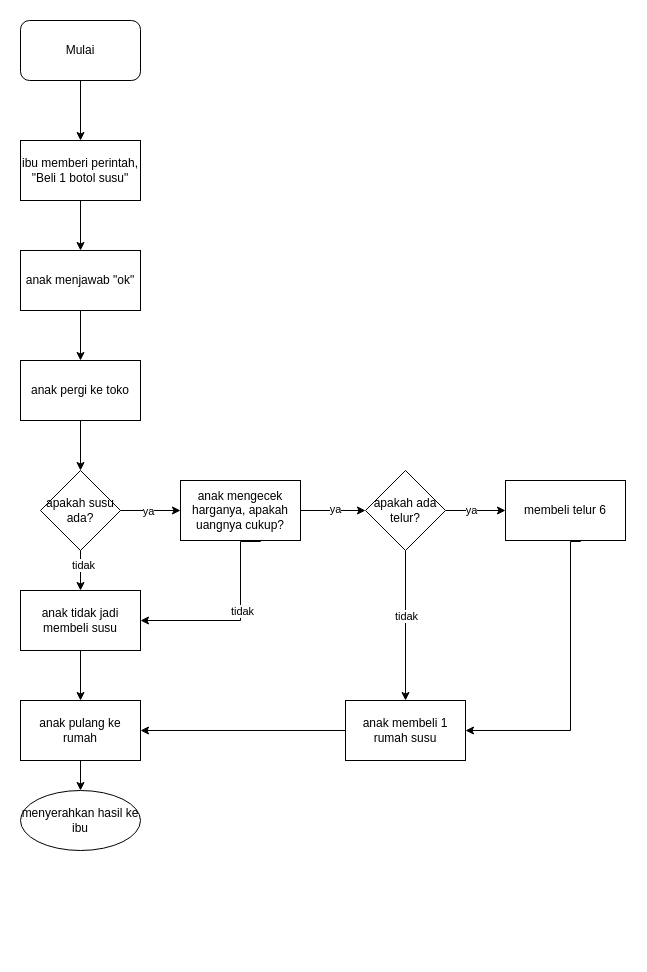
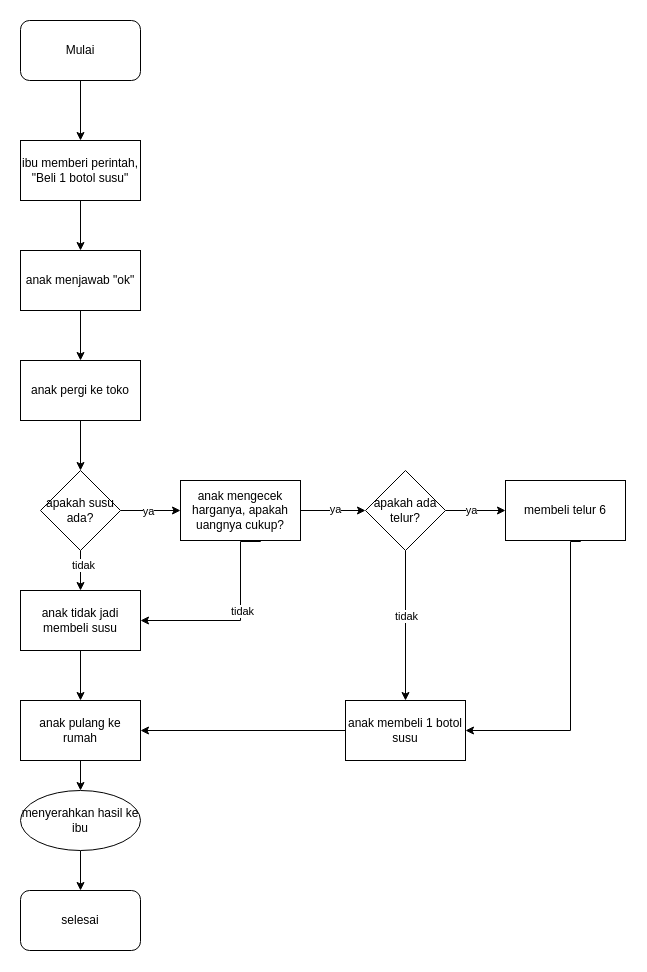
node "anak membeli 1 rumah susu": label "anak membeli 1 rumah susu" -> "anak membeli 1 botol susu"
edge "menyerahkan hasil ke ibu" -> "selesai": added
node "selesai": added
